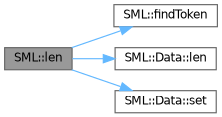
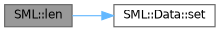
node "SML::findToken": removed
node "SML::Data::len": removed
